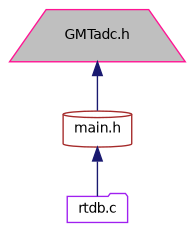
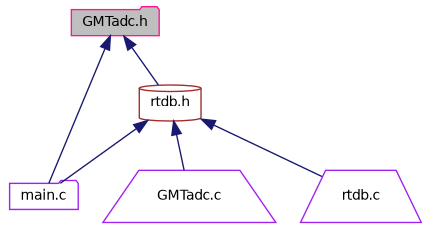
node "GMTadc.h": shape trapezium -> folder
node "main.h": label "main.h" -> "rtdb.h"
node "main.c": added
node "GMTadc.c": added
node "rtdb.c": shape folder -> trapezium
